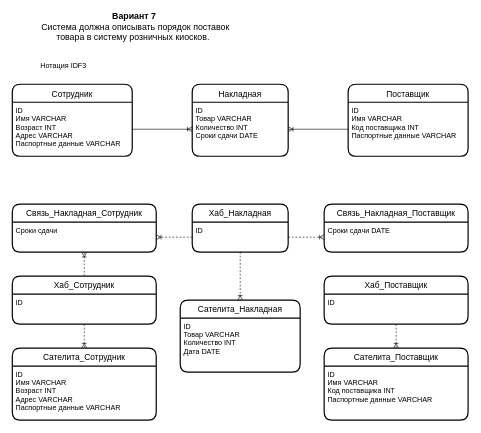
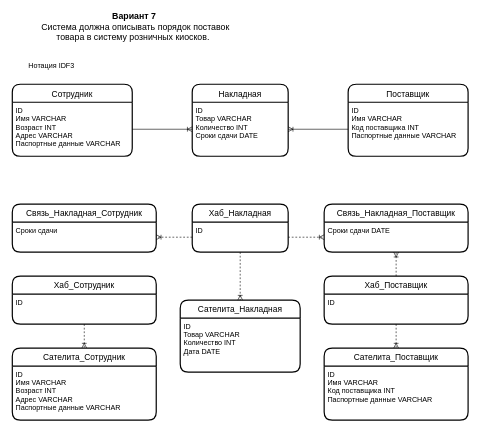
node "Нотация IDF3": moved (63, 66) -> (51, 66)
edge "Хаб_Поставщик" -> "Сроки сдачи DATE": added
edge "Хаб_Сотрудник" -> "Сроки сдачи": removed
